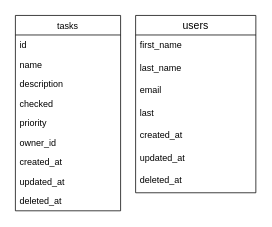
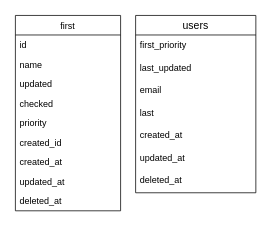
node "tasks": label "tasks" -> "first"
node "first_name": label "first_name" -> "first_priority"
node "last_name": label "last_name" -> "last_updated"
node "description": label "description" -> "updated"
node "owner_id": label "owner_id" -> "created_id"
